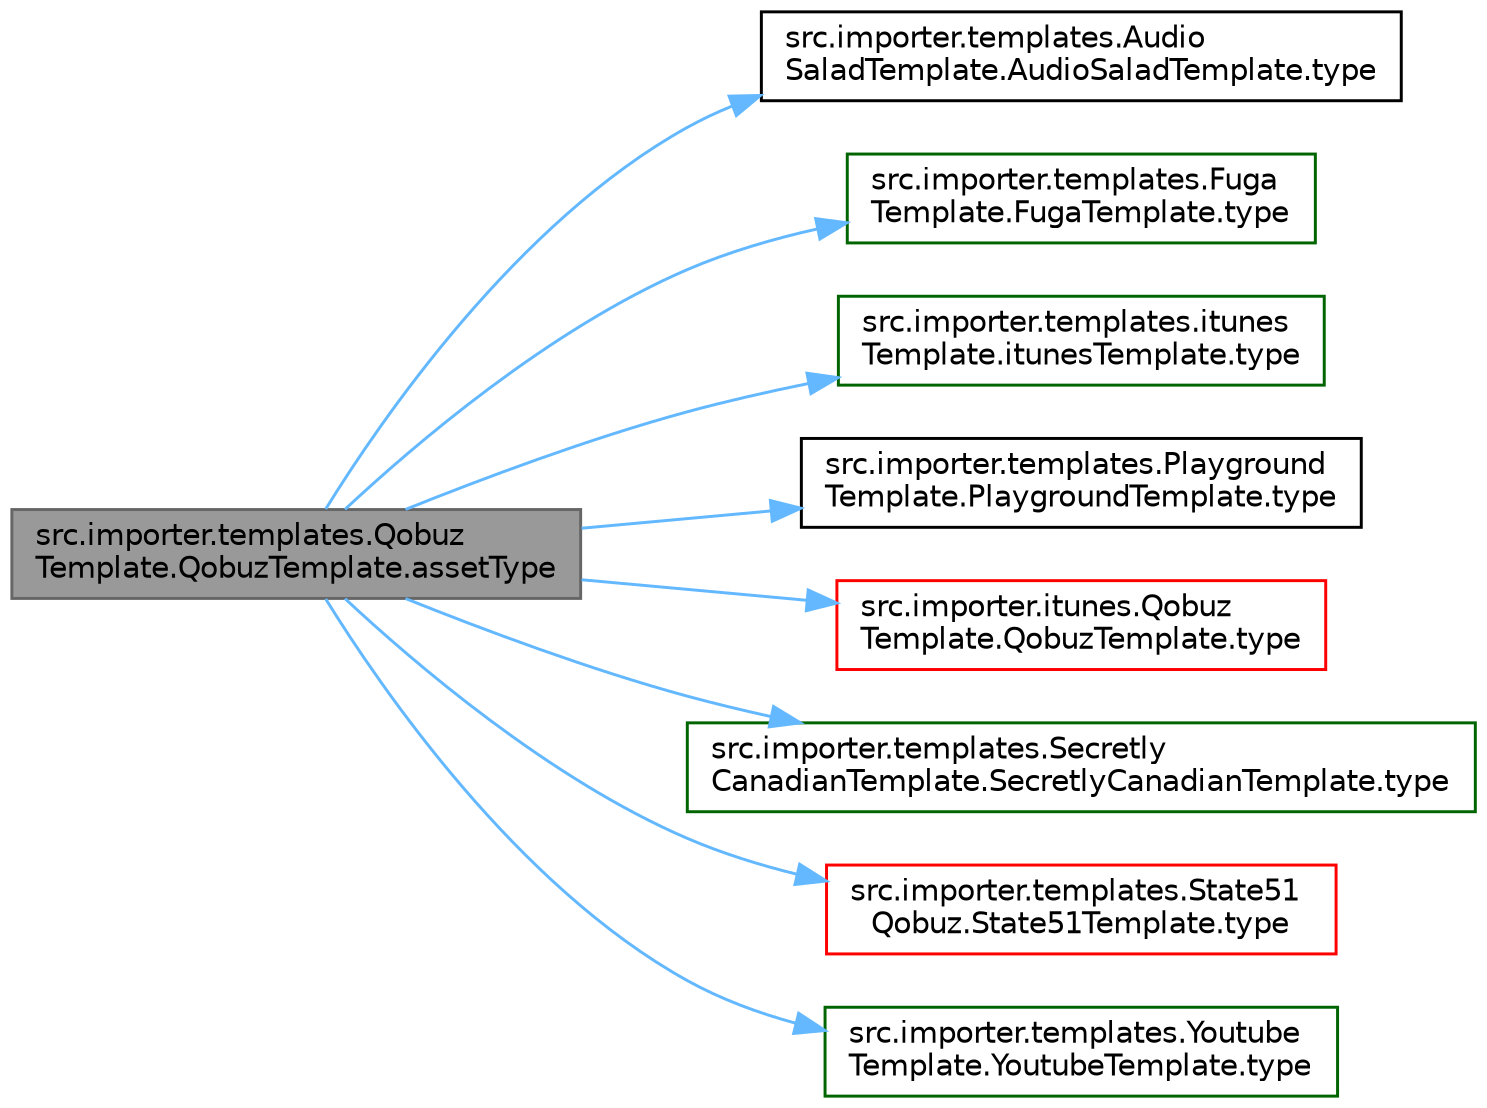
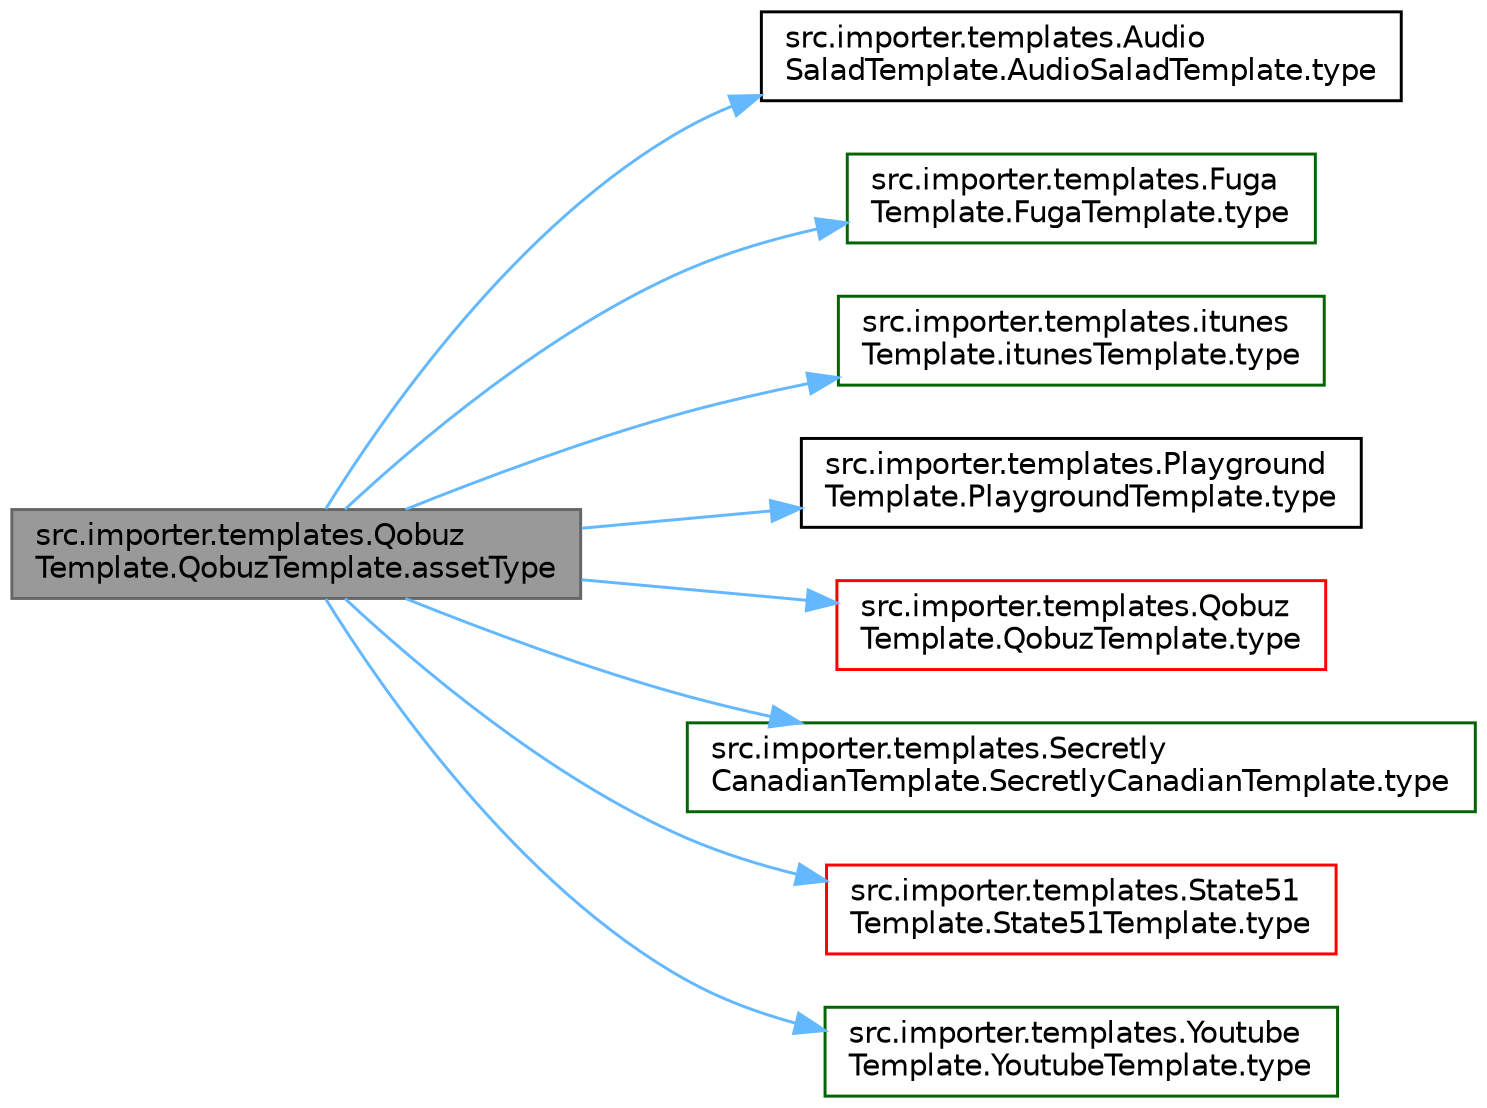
node "src.importer.itunes.Qobuz Template.QobuzTemplate.type": label "src.importer.itunes.Qobuz Template.QobuzTemplate.type" -> "src.importer.templates.Qobuz Template.QobuzTemplate.type"
node "src.importer.templates.State51 Qobuz.State51Template.type": label "src.importer.templates.State51 Qobuz.State51Template.type" -> "src.importer.templates.State51 Template.State51Template.type"
